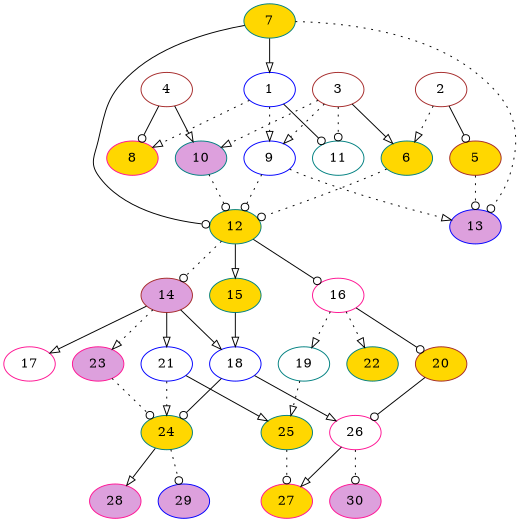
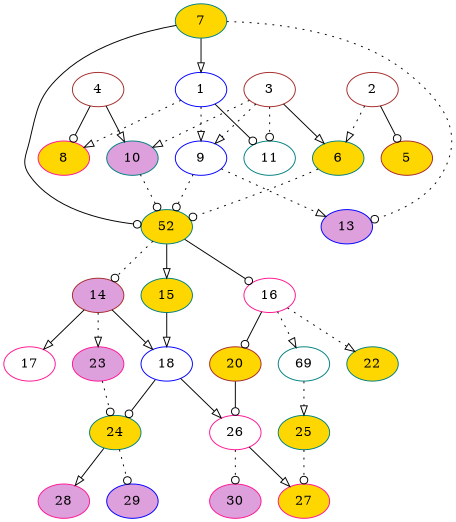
edge "5" -> "13": removed
node "12": label "12" -> "52"
node "21": removed
node "19": label "19" -> "69"
